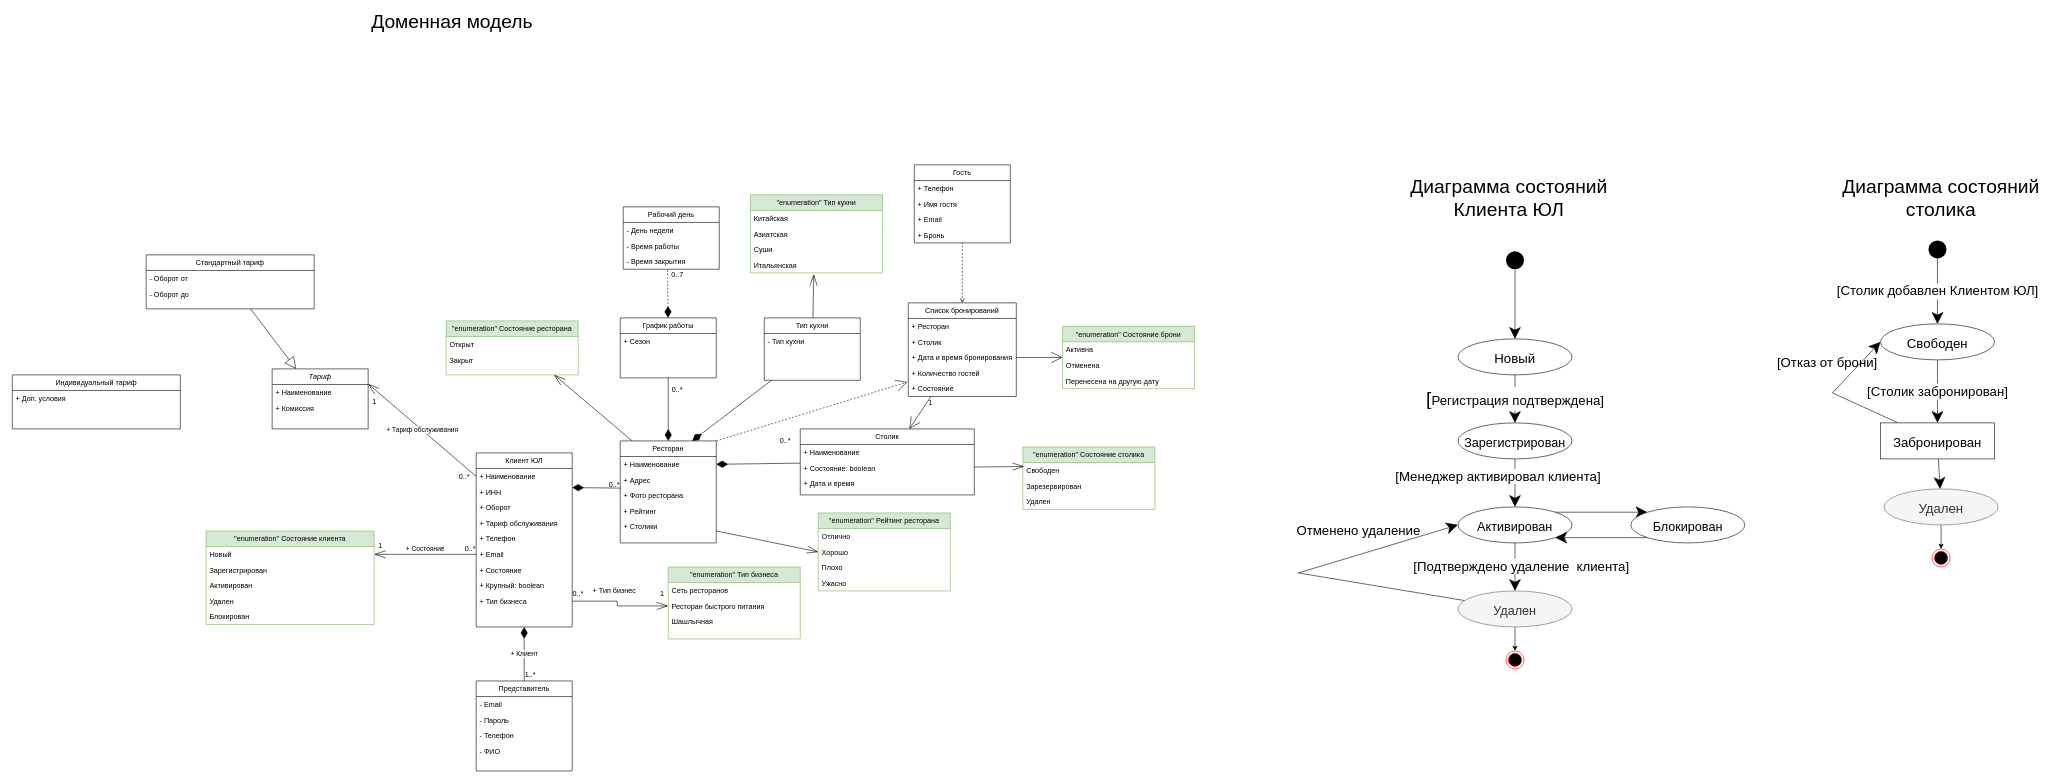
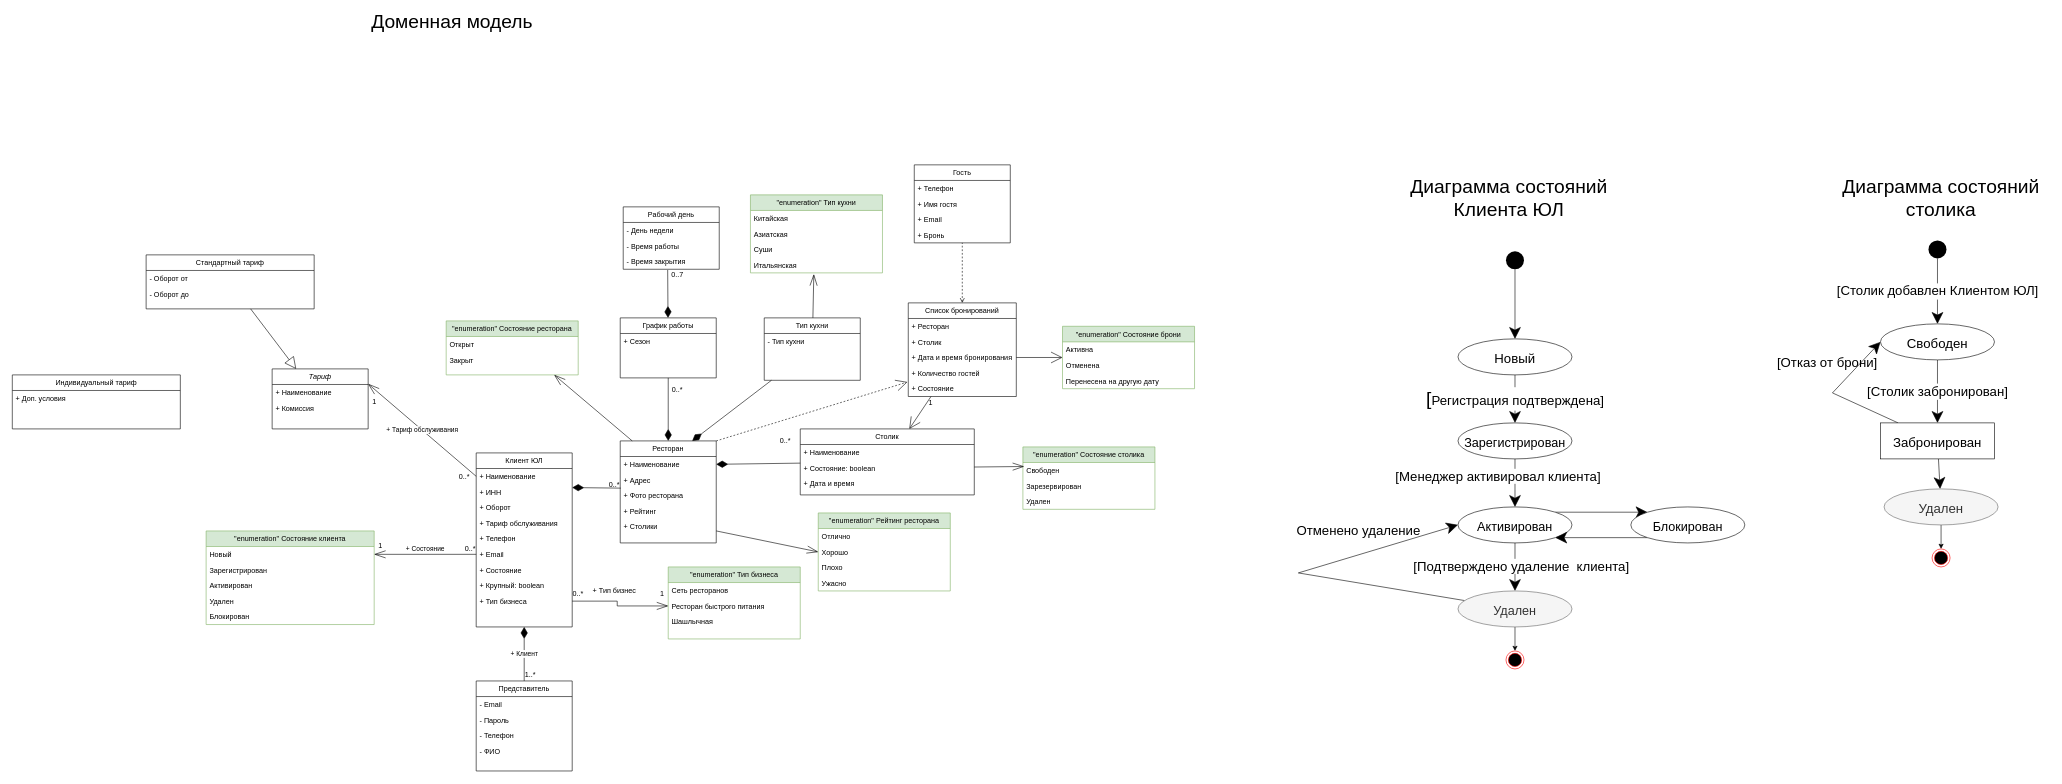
edge "- Время закрытия" -> "График работы": style dashed -> solid
